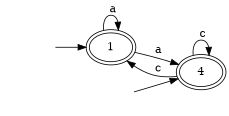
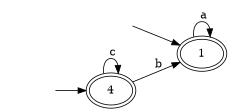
edge "1" -> "4": removed, label "a"
edge "4" -> "1": label " c" -> " b"
